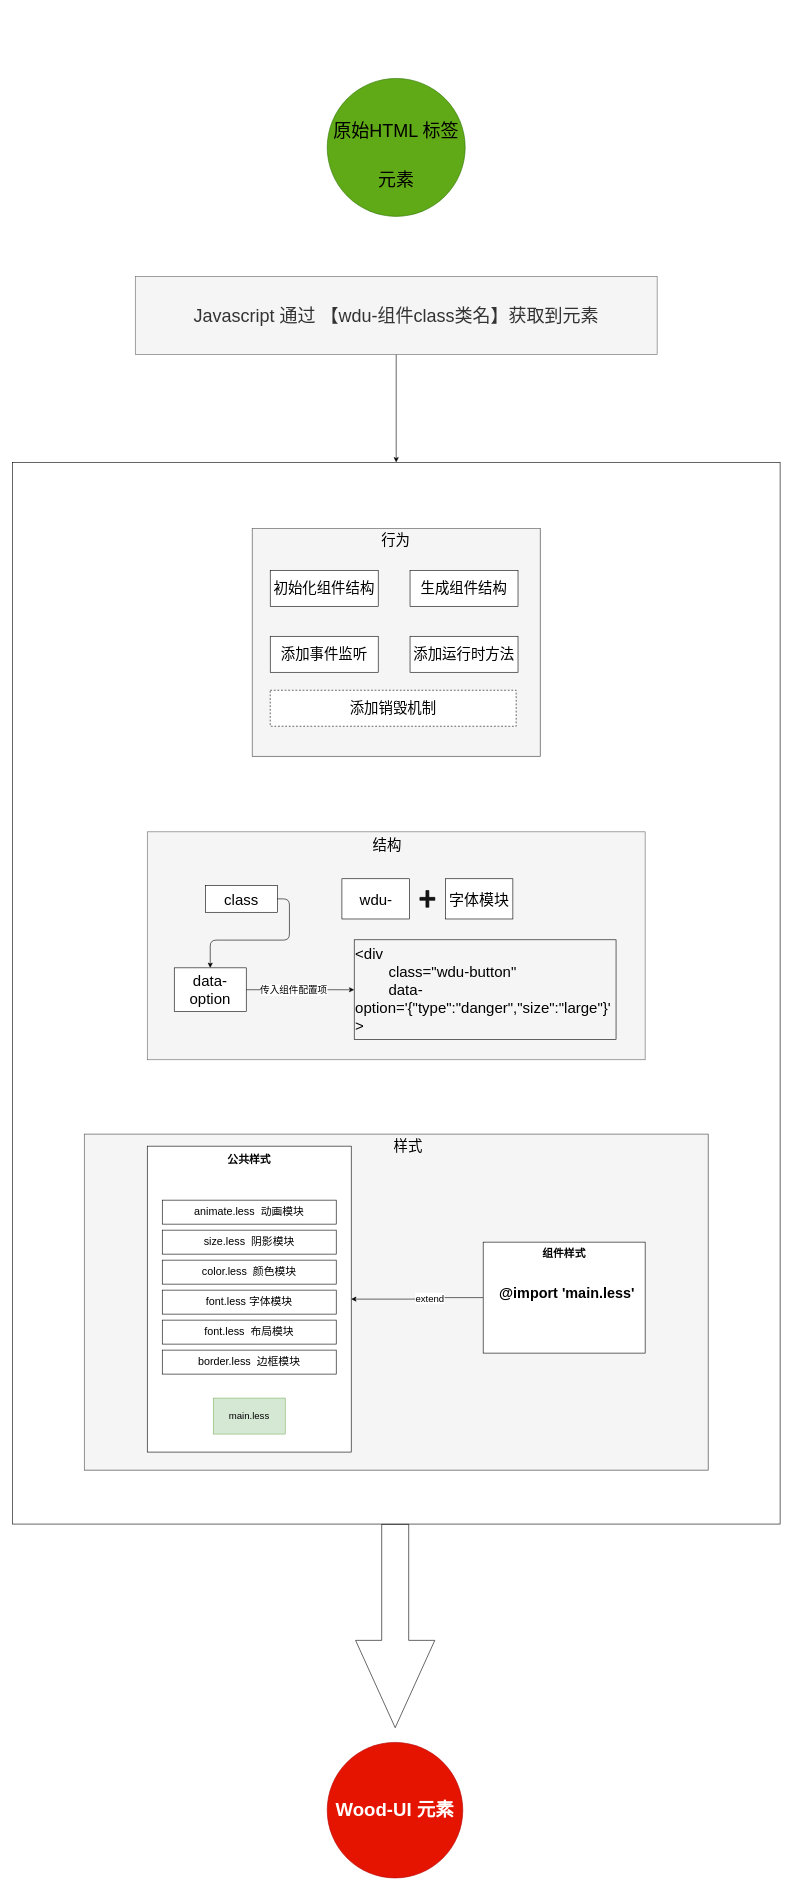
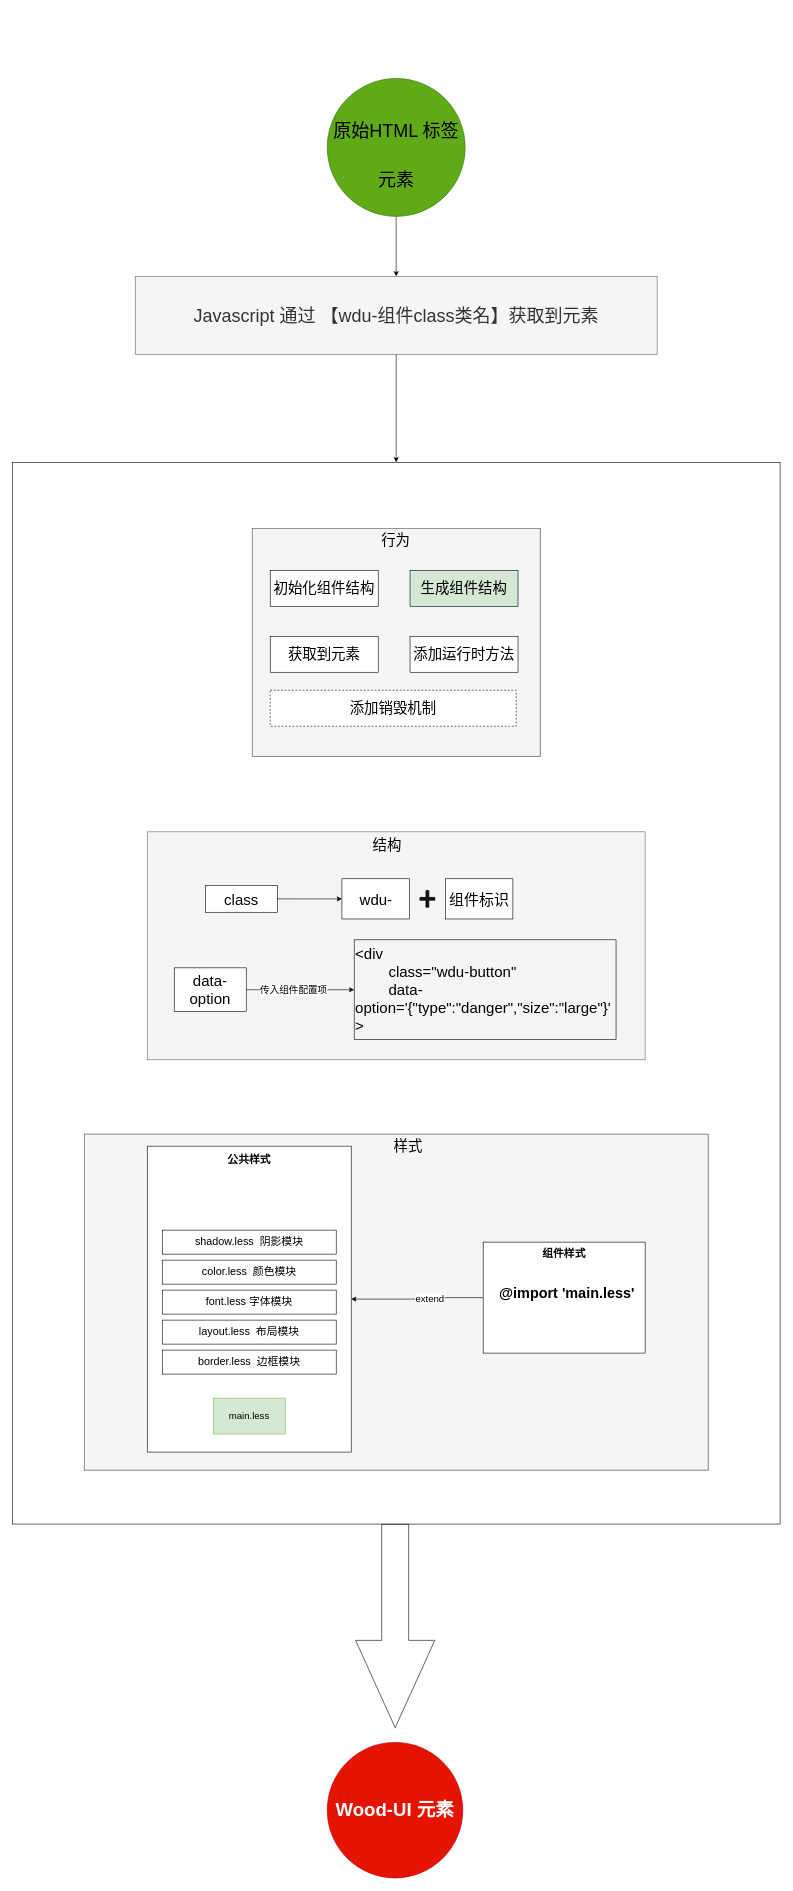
edge "原始HTML 标签元素" -> "Javascript 通过 【wdu-组件class类名】获取到元素": added
node "生成组件结构": fillcolor #ffffff -> #d5e8d4
node "添加事件监听": label "添加事件监听" -> "获取到元素"
node "字体模块": label "字体模块" -> "组件标识"
edge "class" -> "data-option": now "class" -> "wdu-"
node "animate.less 动画模块": removed
node "size.less 阴影模块": label "size.less 阴影模块" -> "shadow.less 阴影模块"
node "font.less 布局模块": label "font.less 布局模块" -> "layout.less 布局模块"
